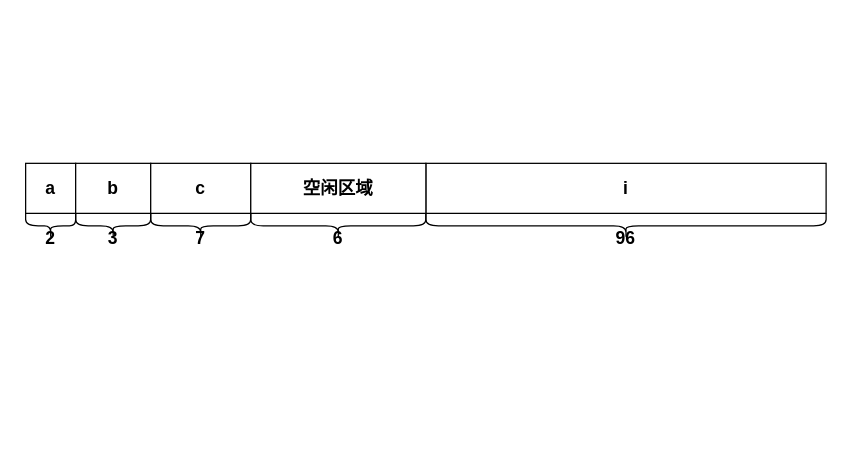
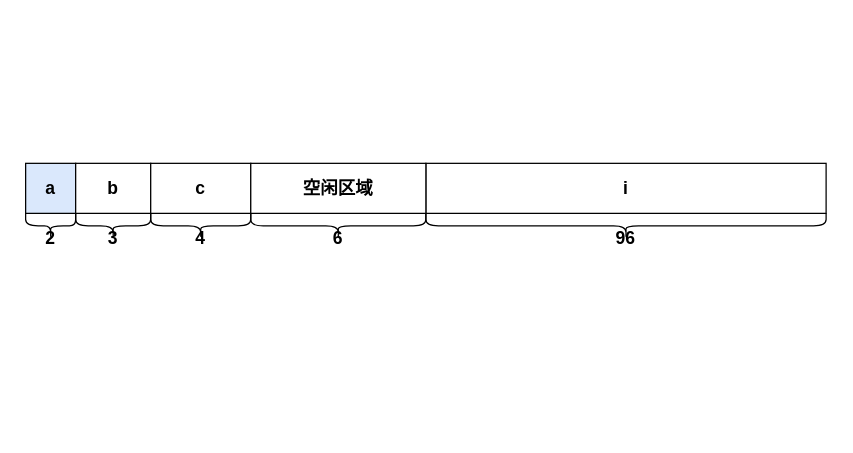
node "a": fillcolor #ffffff -> #dae8fc
node "7": label "7" -> "4"
